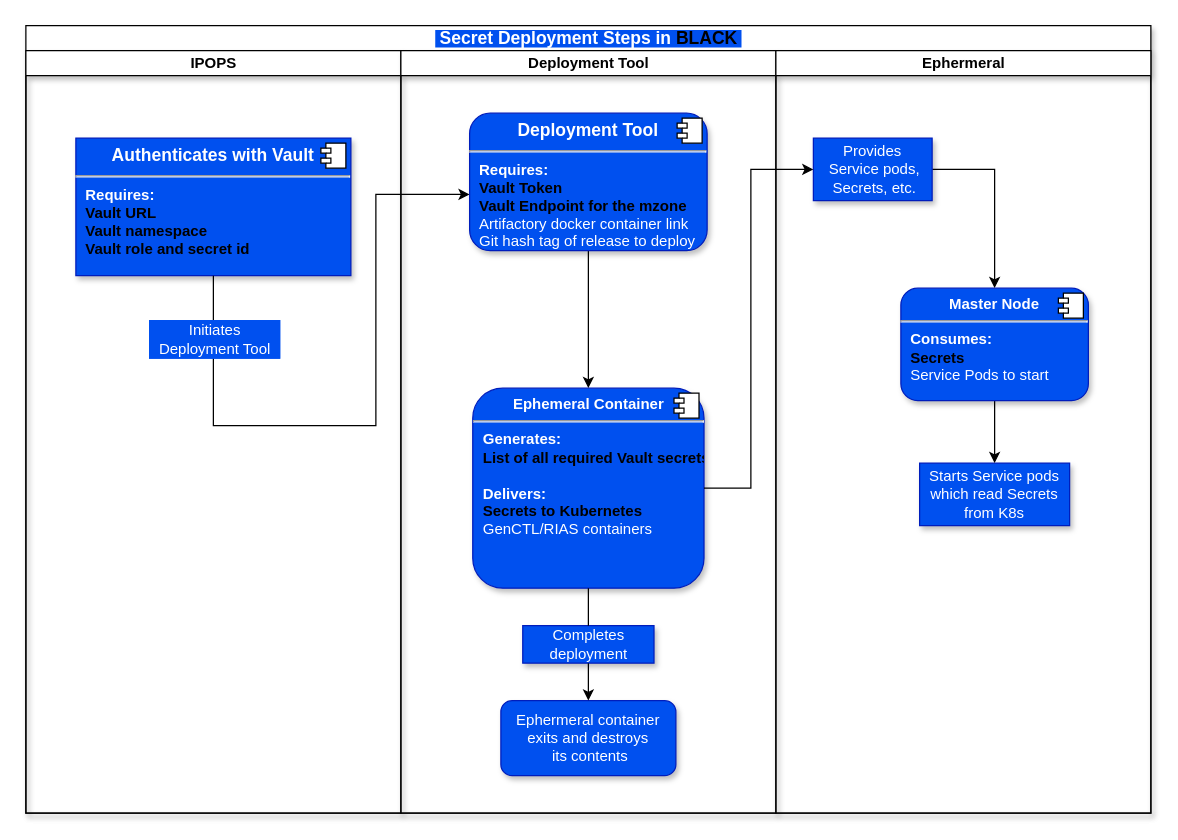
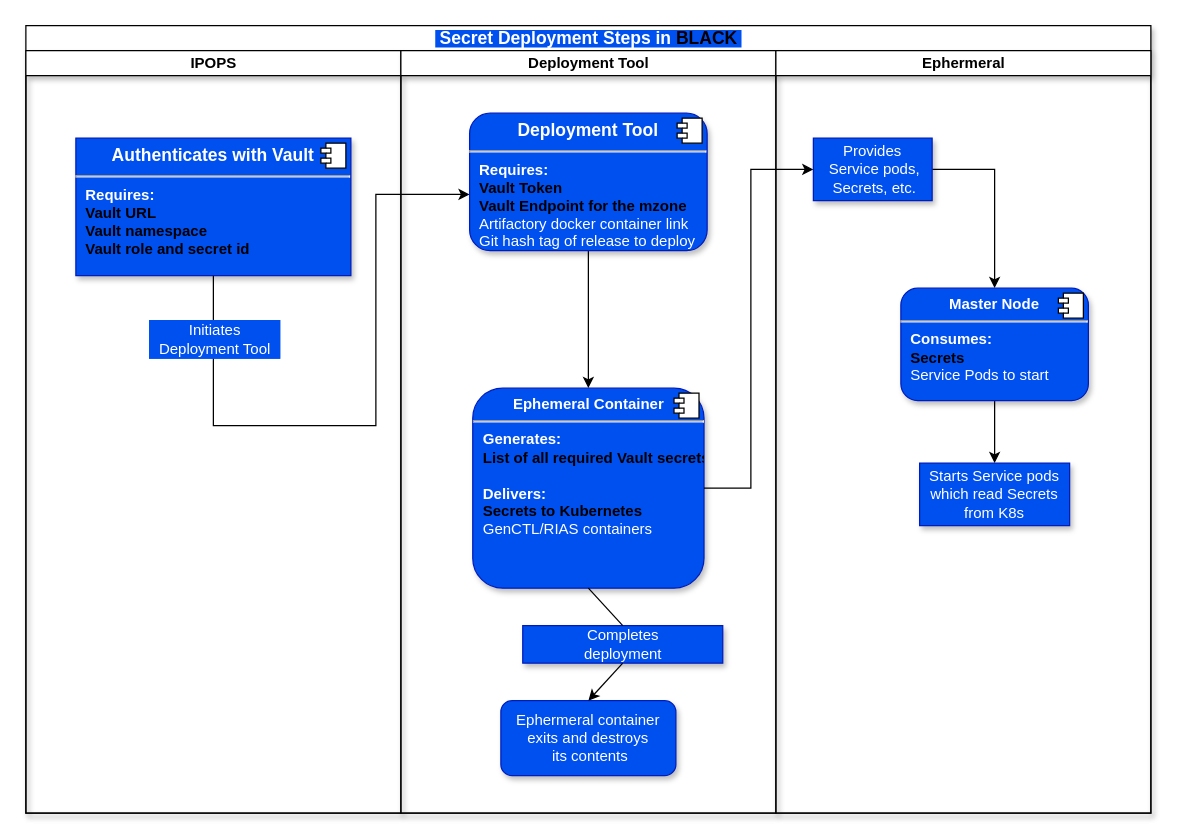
node "Completes deployment": size 131x38 -> 200x38
